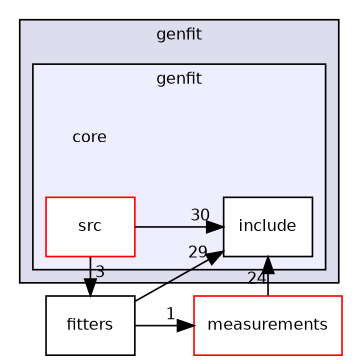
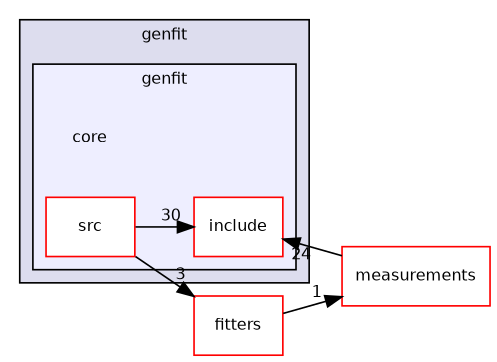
node "include": color black -> red
edge "fitters" -> "include": removed
node "fitters": color black -> red
